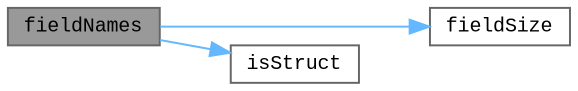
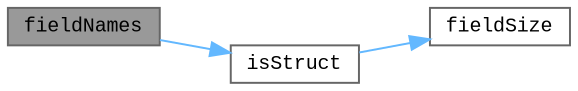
edge "fieldNames" -> "fieldSize": now "isStruct" -> "fieldSize"
